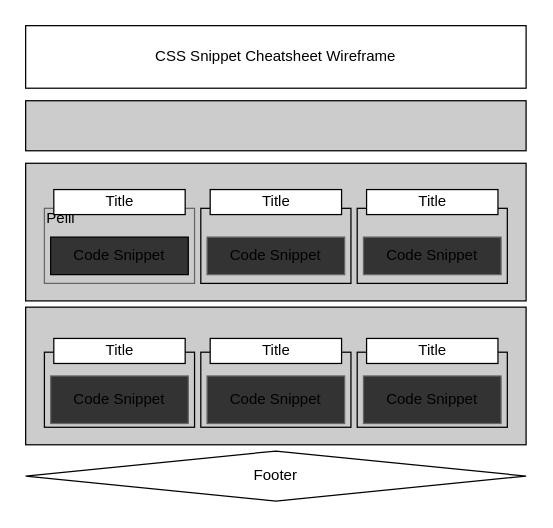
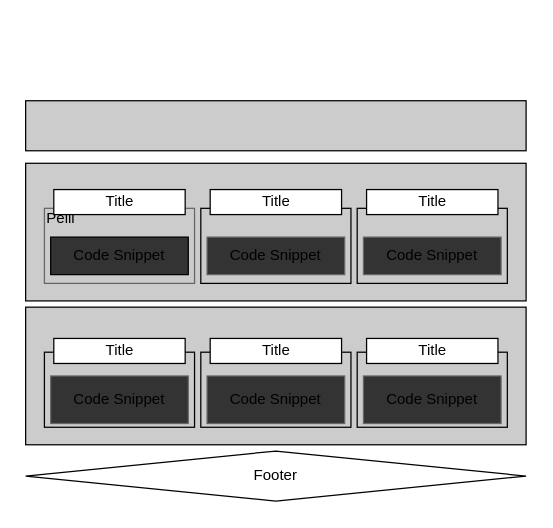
node "CSS Snippet Cheatsheet Wireframe": removed
